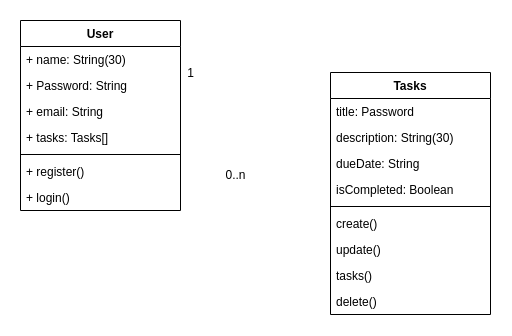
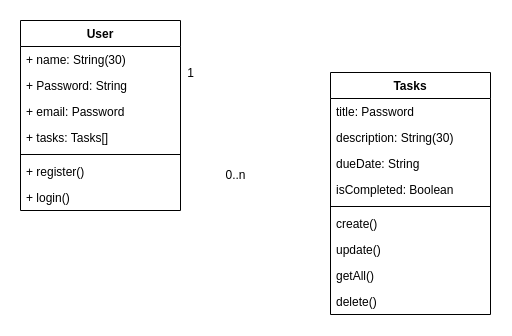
node "+ email: String": label "+ email: String" -> "+ email: Password"
node "tasks()": label "tasks()" -> "getAll()"
